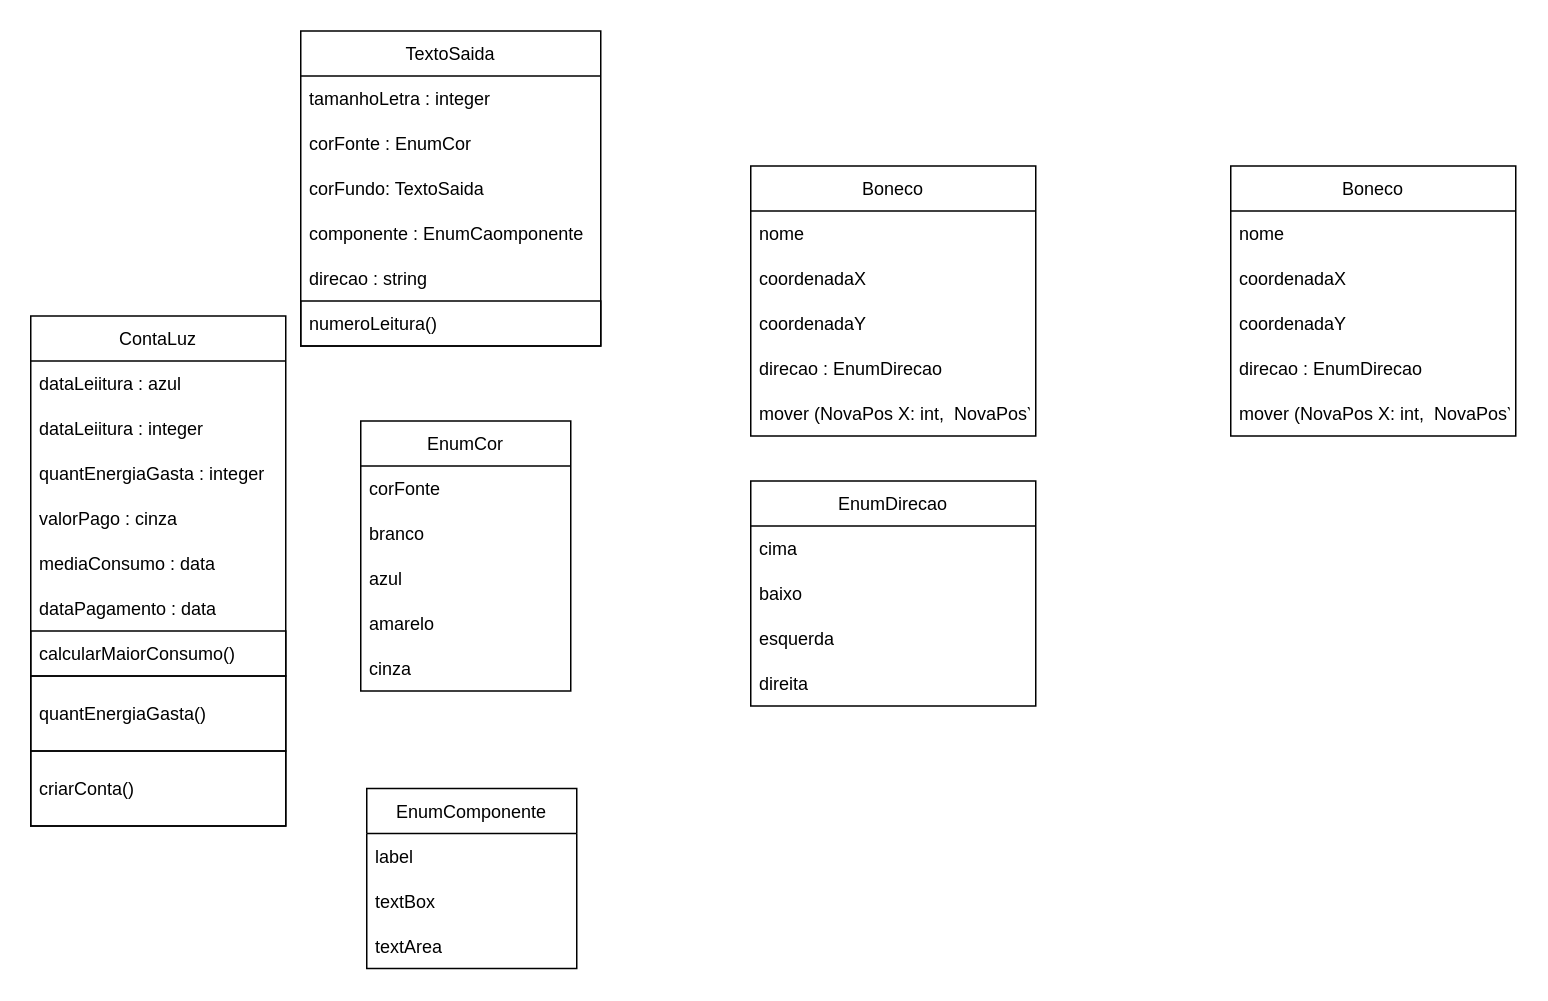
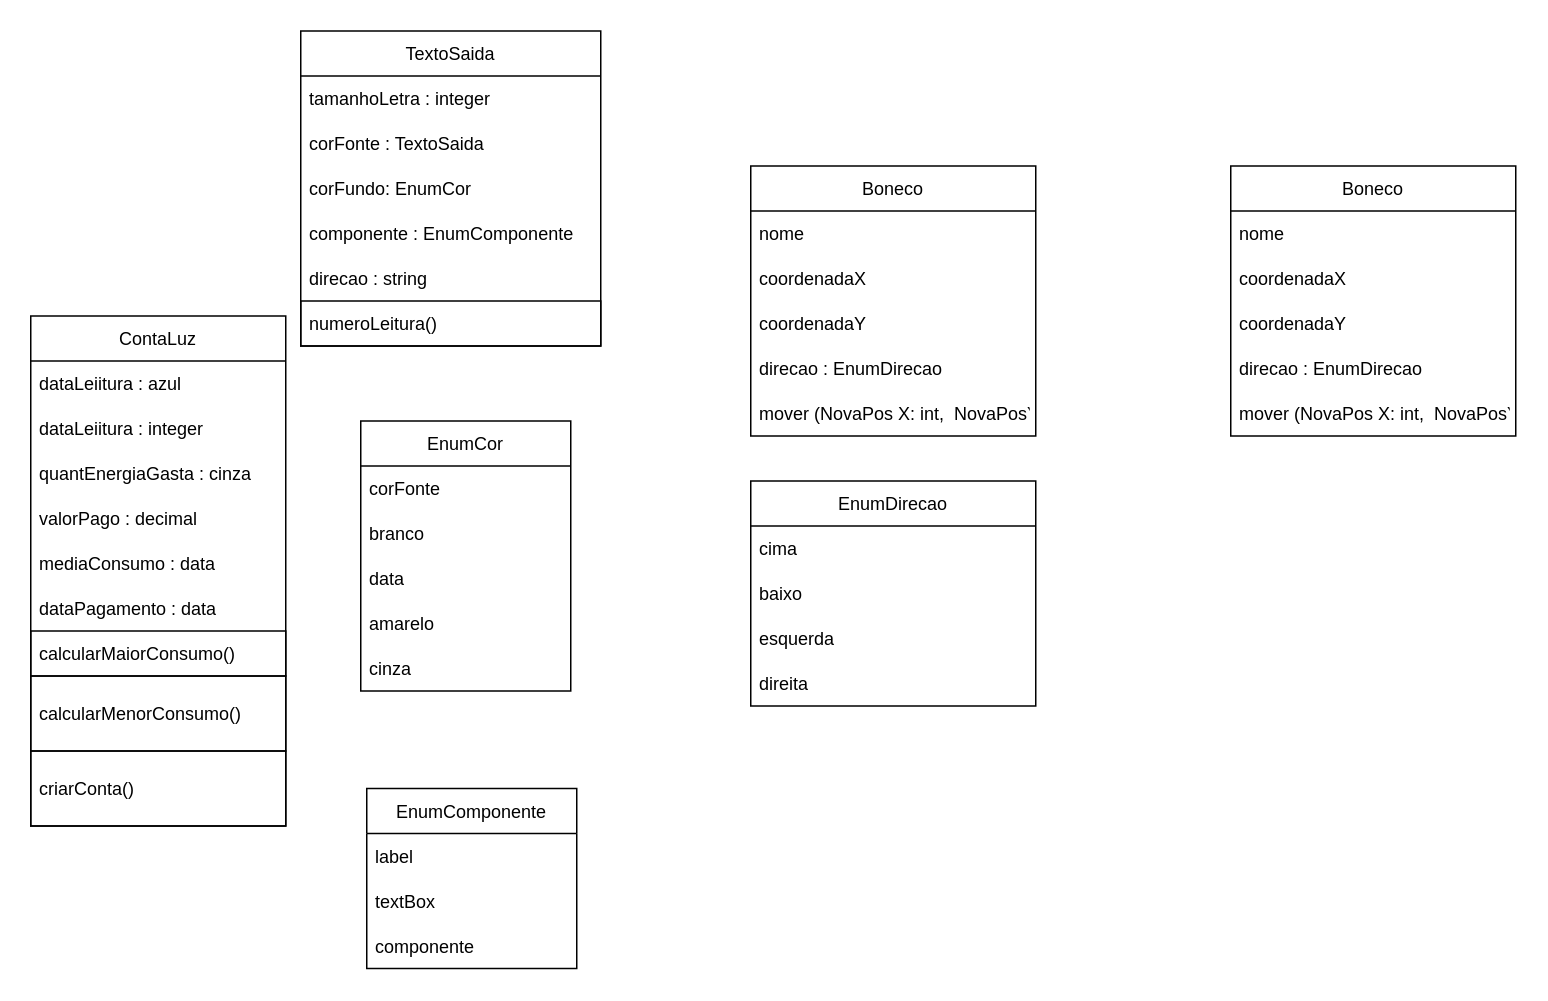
node "corFonte : EnumCor": label "corFonte : EnumCor" -> "corFonte : TextoSaida"
node "corFundo: TextoSaida": label "corFundo: TextoSaida" -> "corFundo: EnumCor"
node "componente : EnumCaomponente": label "componente : EnumCaomponente" -> "componente : EnumComponente"
node "quantEnergiaGasta : integer": label "quantEnergiaGasta : integer" -> "quantEnergiaGasta : cinza"
node "valorPago : cinza": label "valorPago : cinza" -> "valorPago : decimal"
node "azul": label "azul" -> "data"
node "quantEnergiaGasta()": label "quantEnergiaGasta()" -> "calcularMenorConsumo()"
node "textArea": label "textArea" -> "componente"
